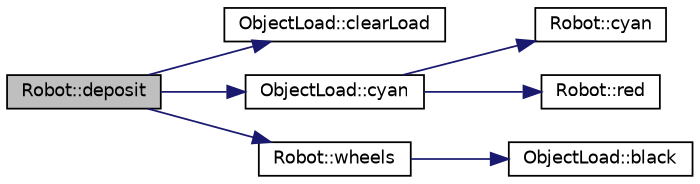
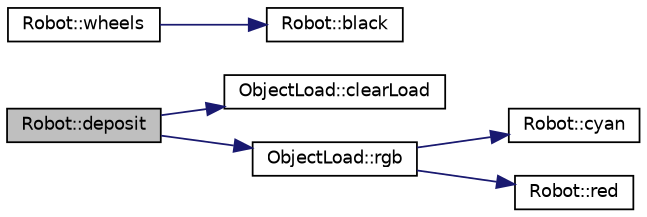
node "ObjectLoad::cyan": label "ObjectLoad::cyan" -> "ObjectLoad::rgb"
edge "Robot::deposit" -> "Robot::wheels": removed
node "ObjectLoad::black": label "ObjectLoad::black" -> "Robot::black"
